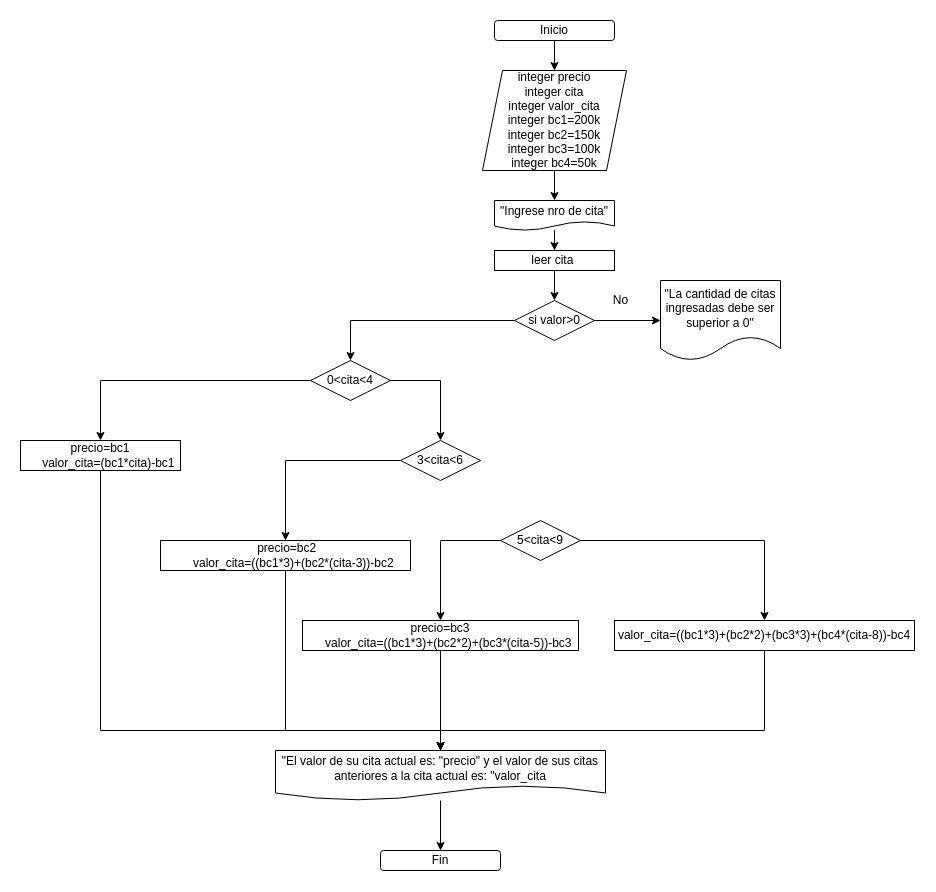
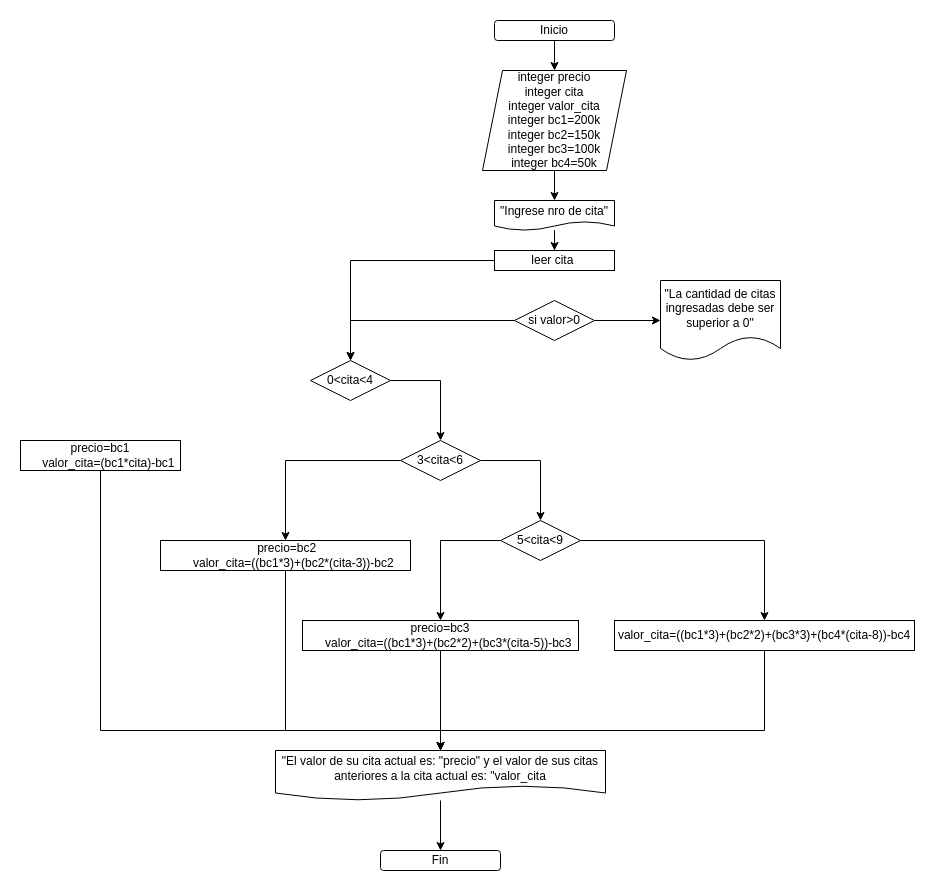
edge "leer cita" -> "si valor>0": now "leer cita" -> "0<cita<4"
node "No": removed
edge "0<cita<4" -> "precio=bc1 valor_cita=(bc1*cita)-bc1": removed
edge "3<cita<6" -> "5<cita<9": added
